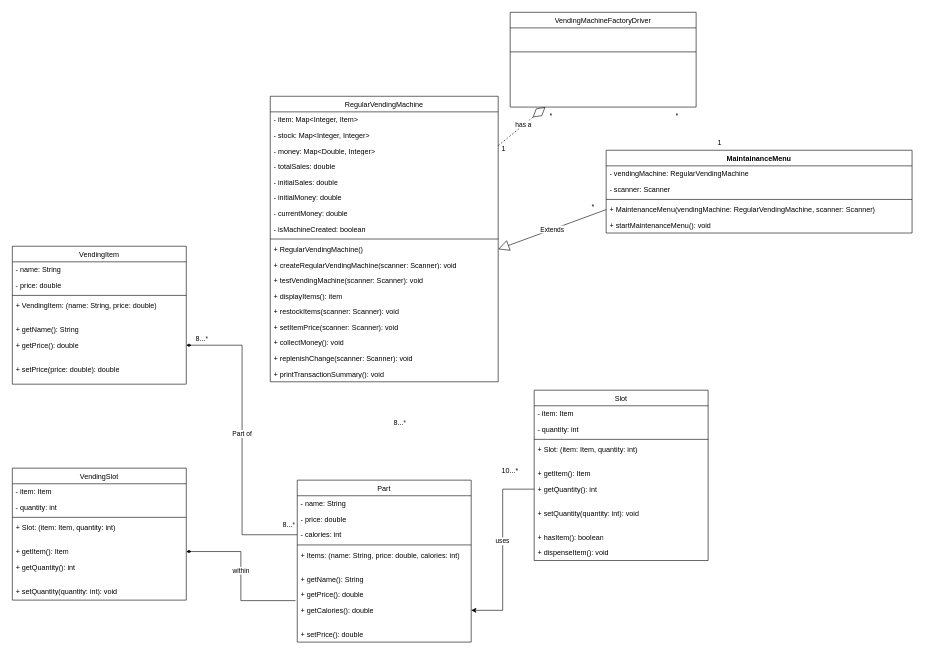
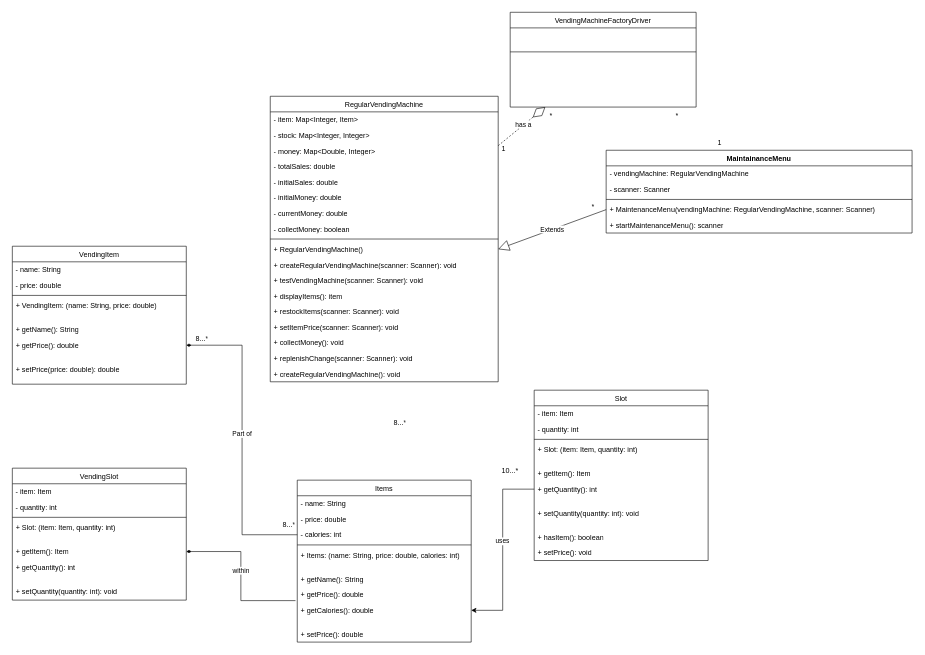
node "+ startMaintenanceMenu(): void": label "+ startMaintenanceMenu(): void" -> "+ startMaintenanceMenu(): scanner"
node "- isMachineCreated: boolean": label "- isMachineCreated: boolean" -> "- collectMoney: boolean"
node "+ printTransactionSummary(): void": label "+ printTransactionSummary(): void" -> "+ createRegularVendingMachine(): void"
node "Part": label "Part" -> "Items"
node "+ dispenseItem(): void": label "+ dispenseItem(): void" -> "+ setPrice(): void"
